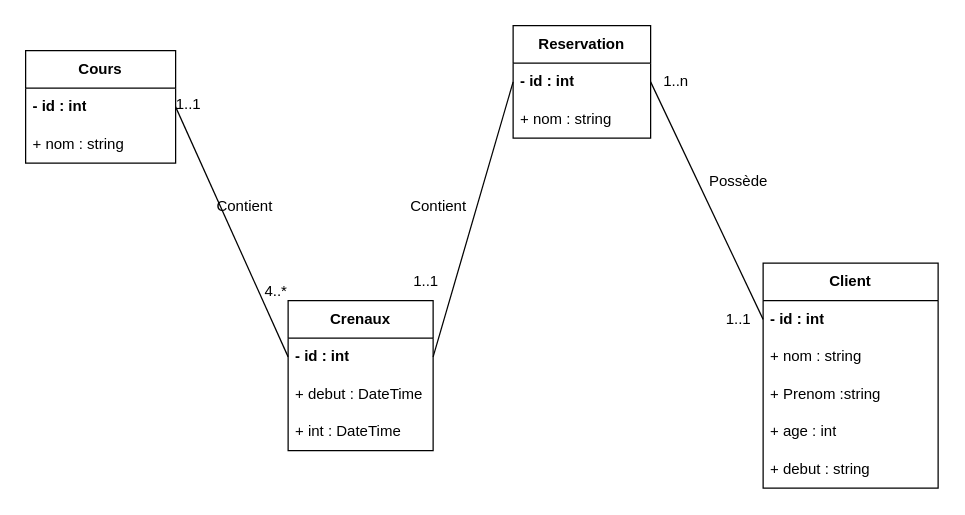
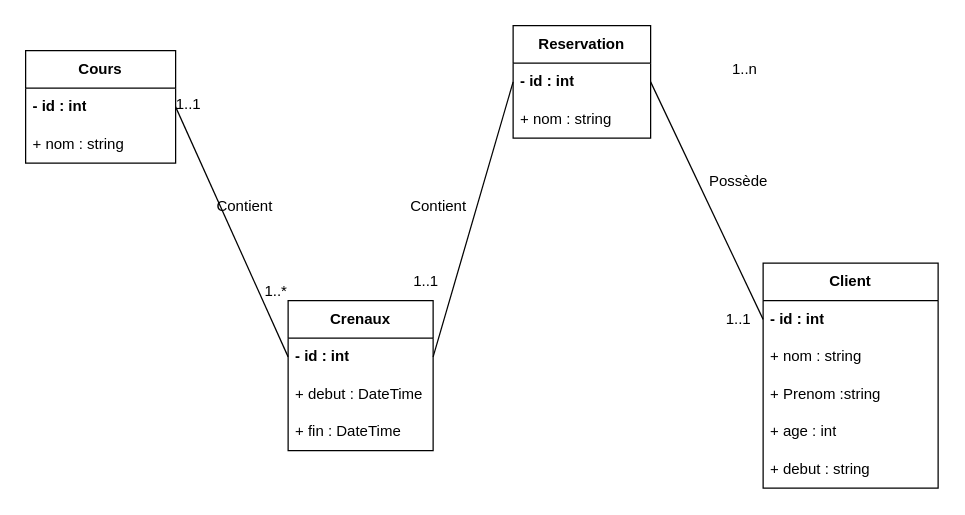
node "1..n": moved (676, 82) -> (744, 69)
node "4..*": label "4..*" -> "1..*"
node "+ int : DateTime": label "+ int : DateTime" -> "+ fin : DateTime"
